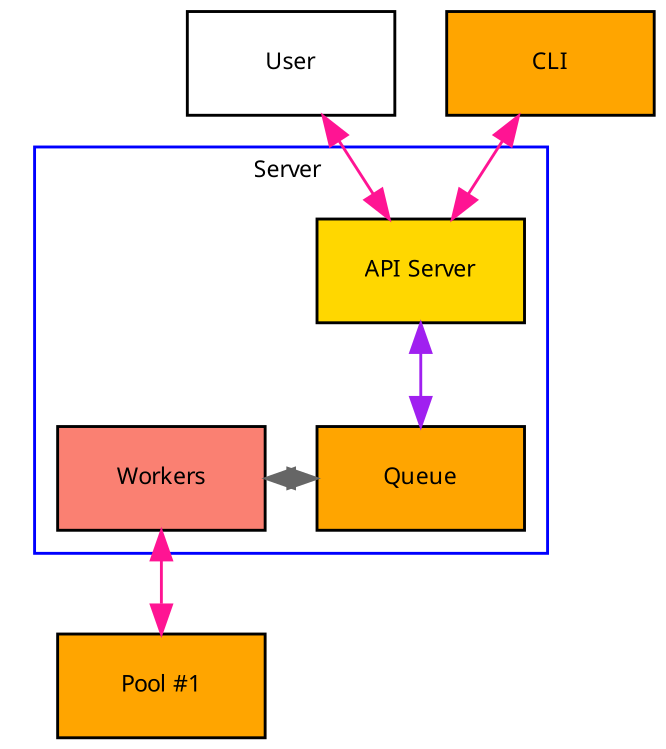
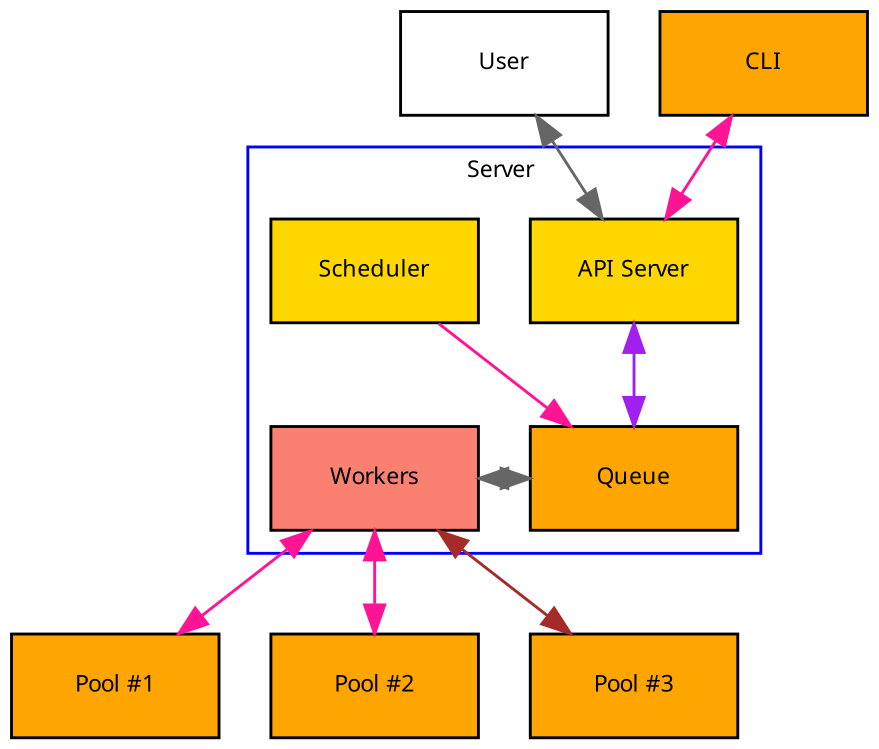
edge "User" -- "API Server": color deeppink -> gray40
node "Scheduler": added
node "Pool #2": added
node "Pool #3": added
